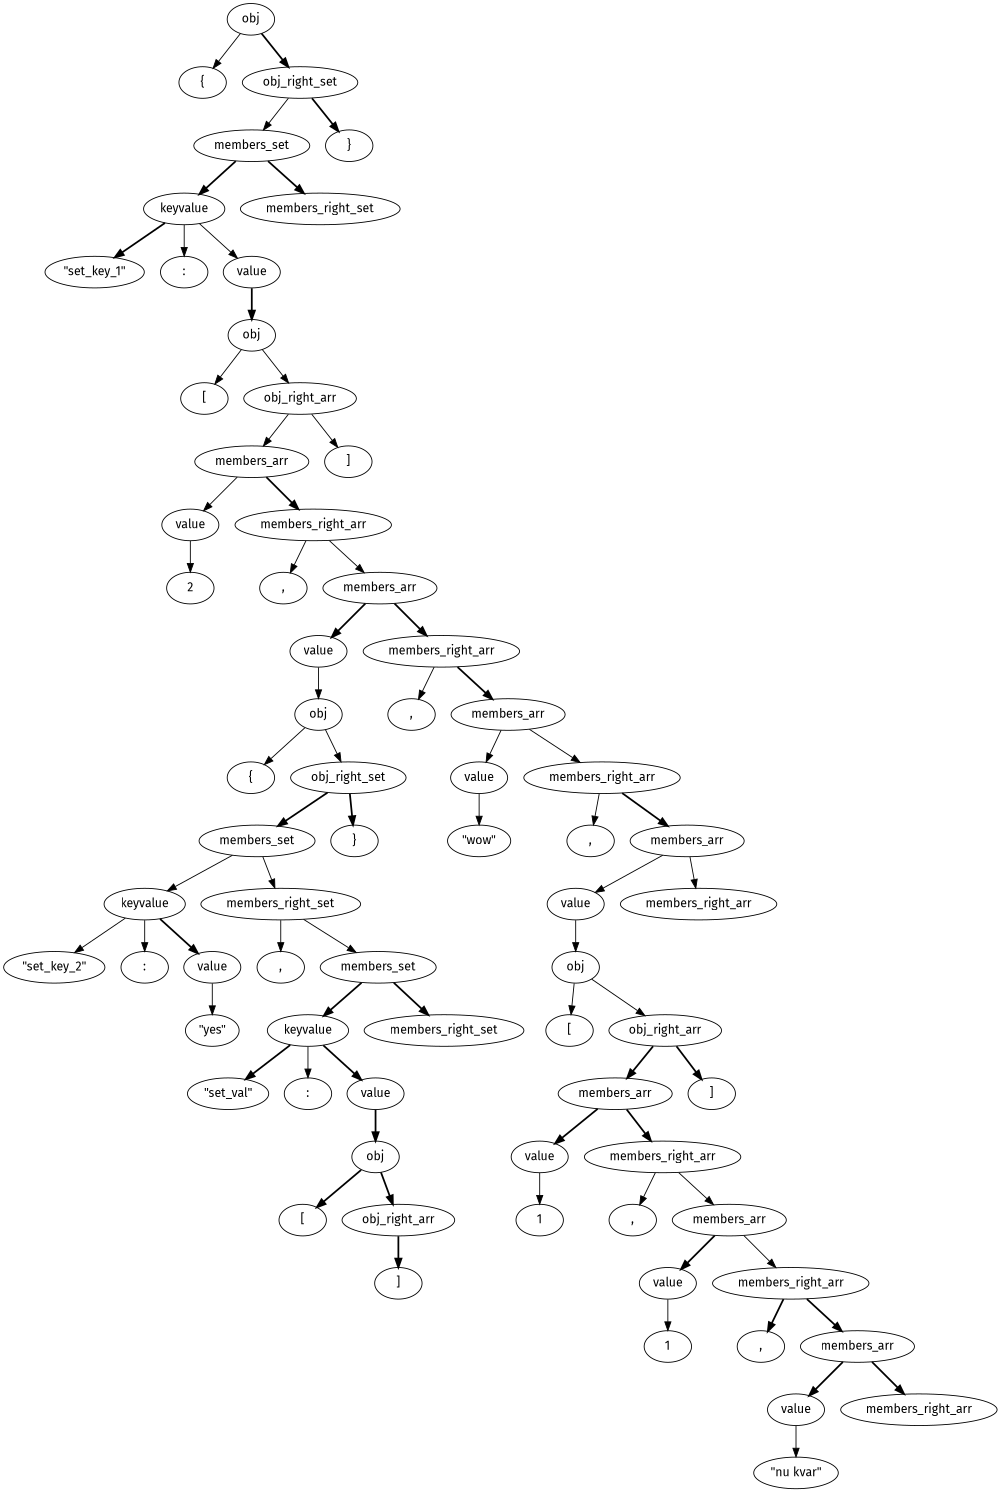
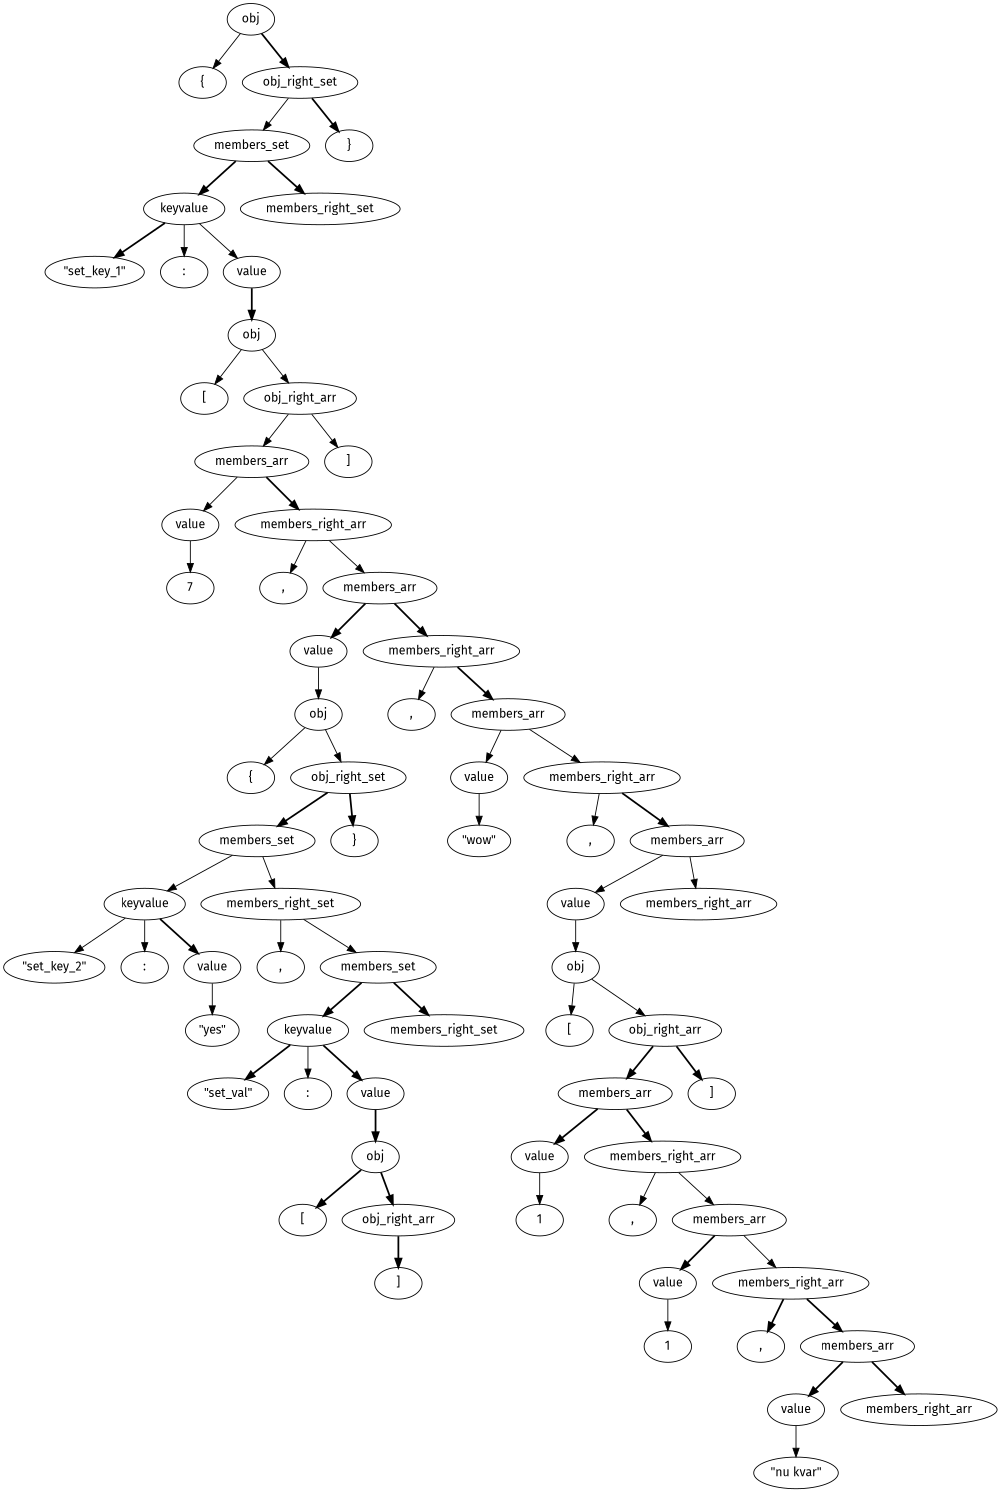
node "2": label "2" -> "7"
